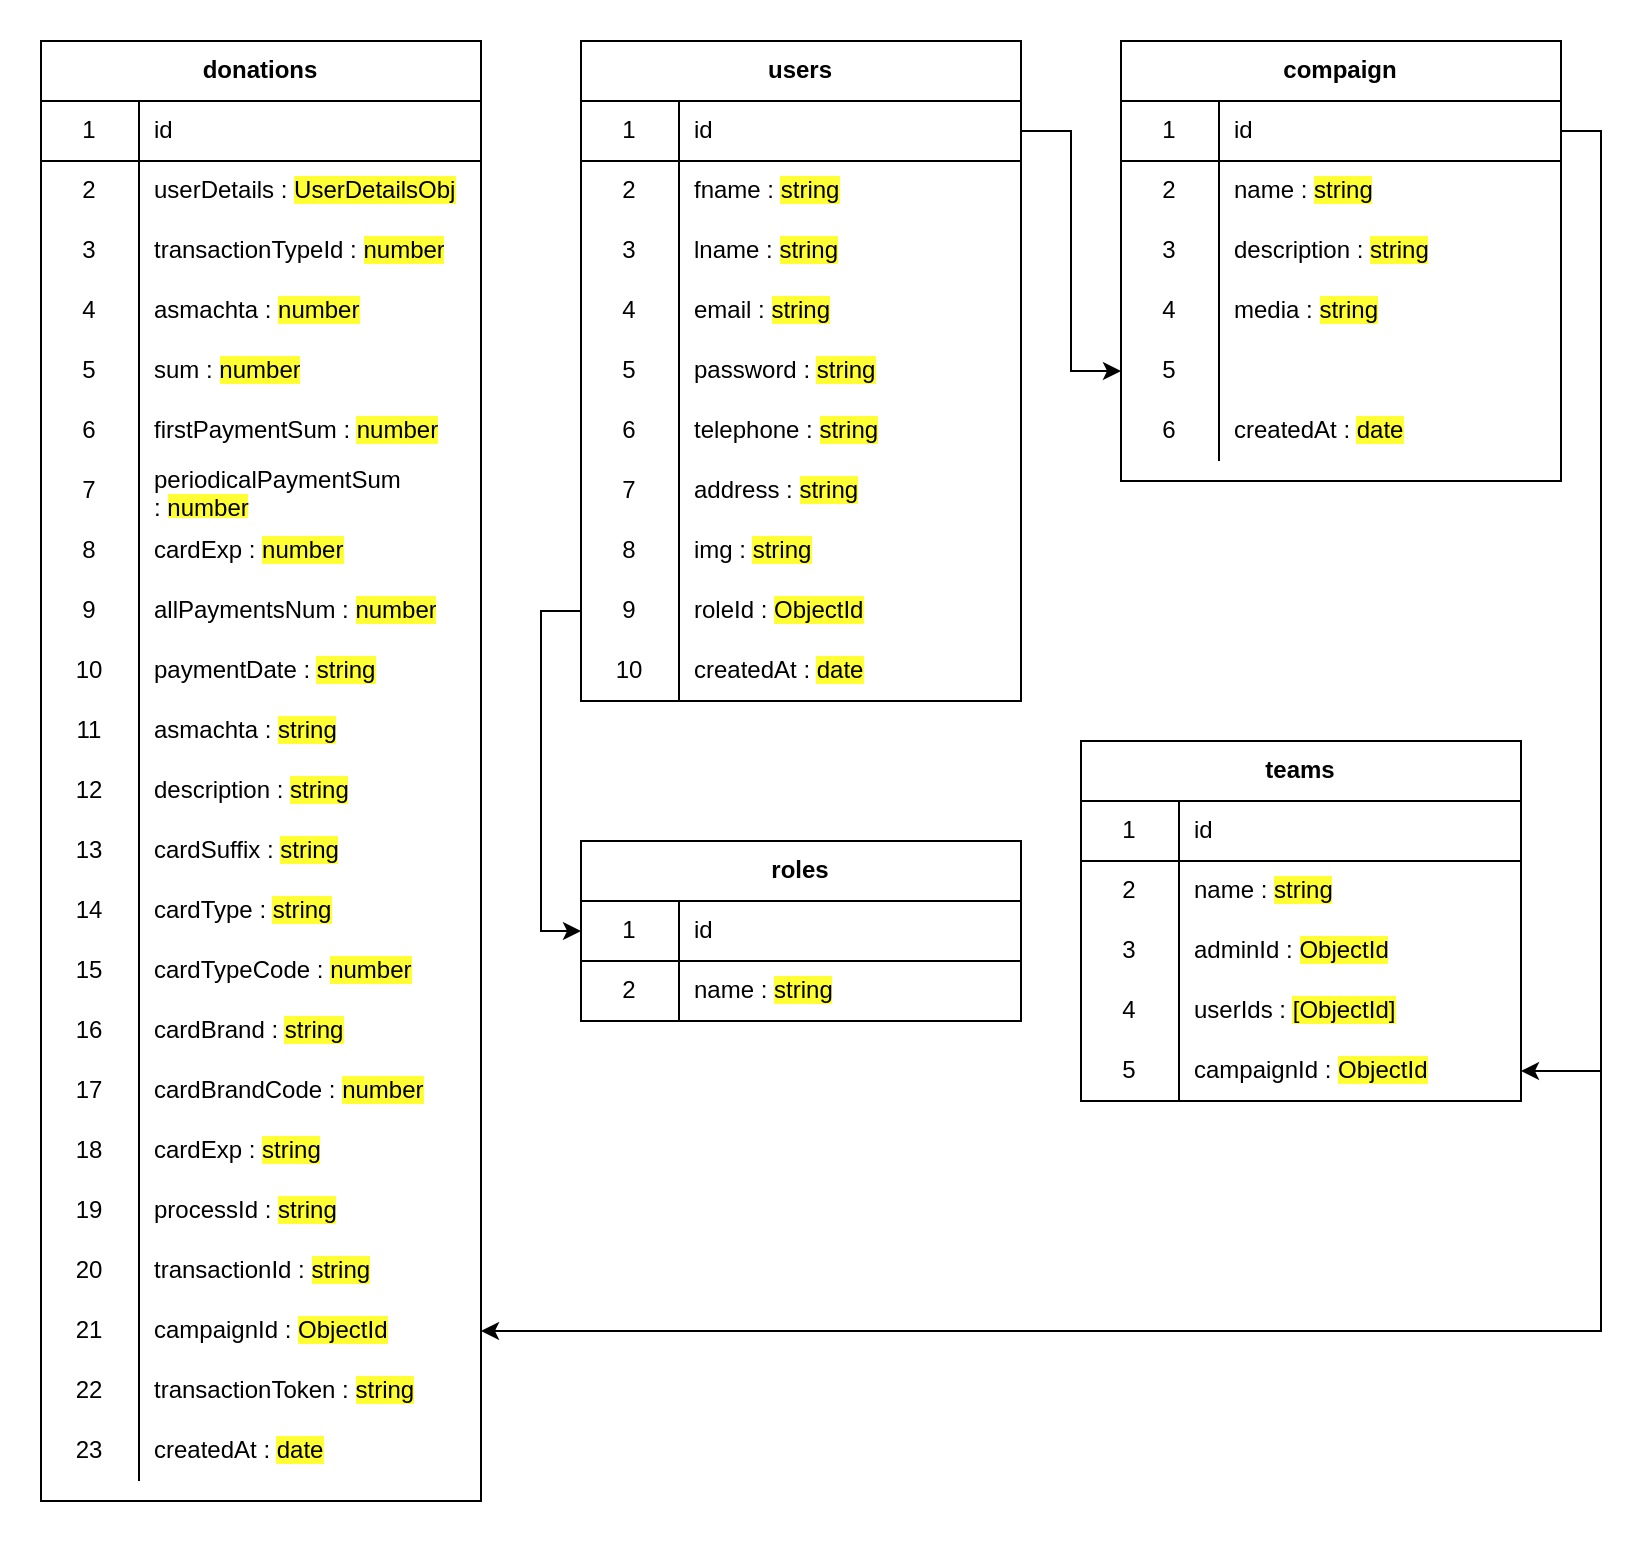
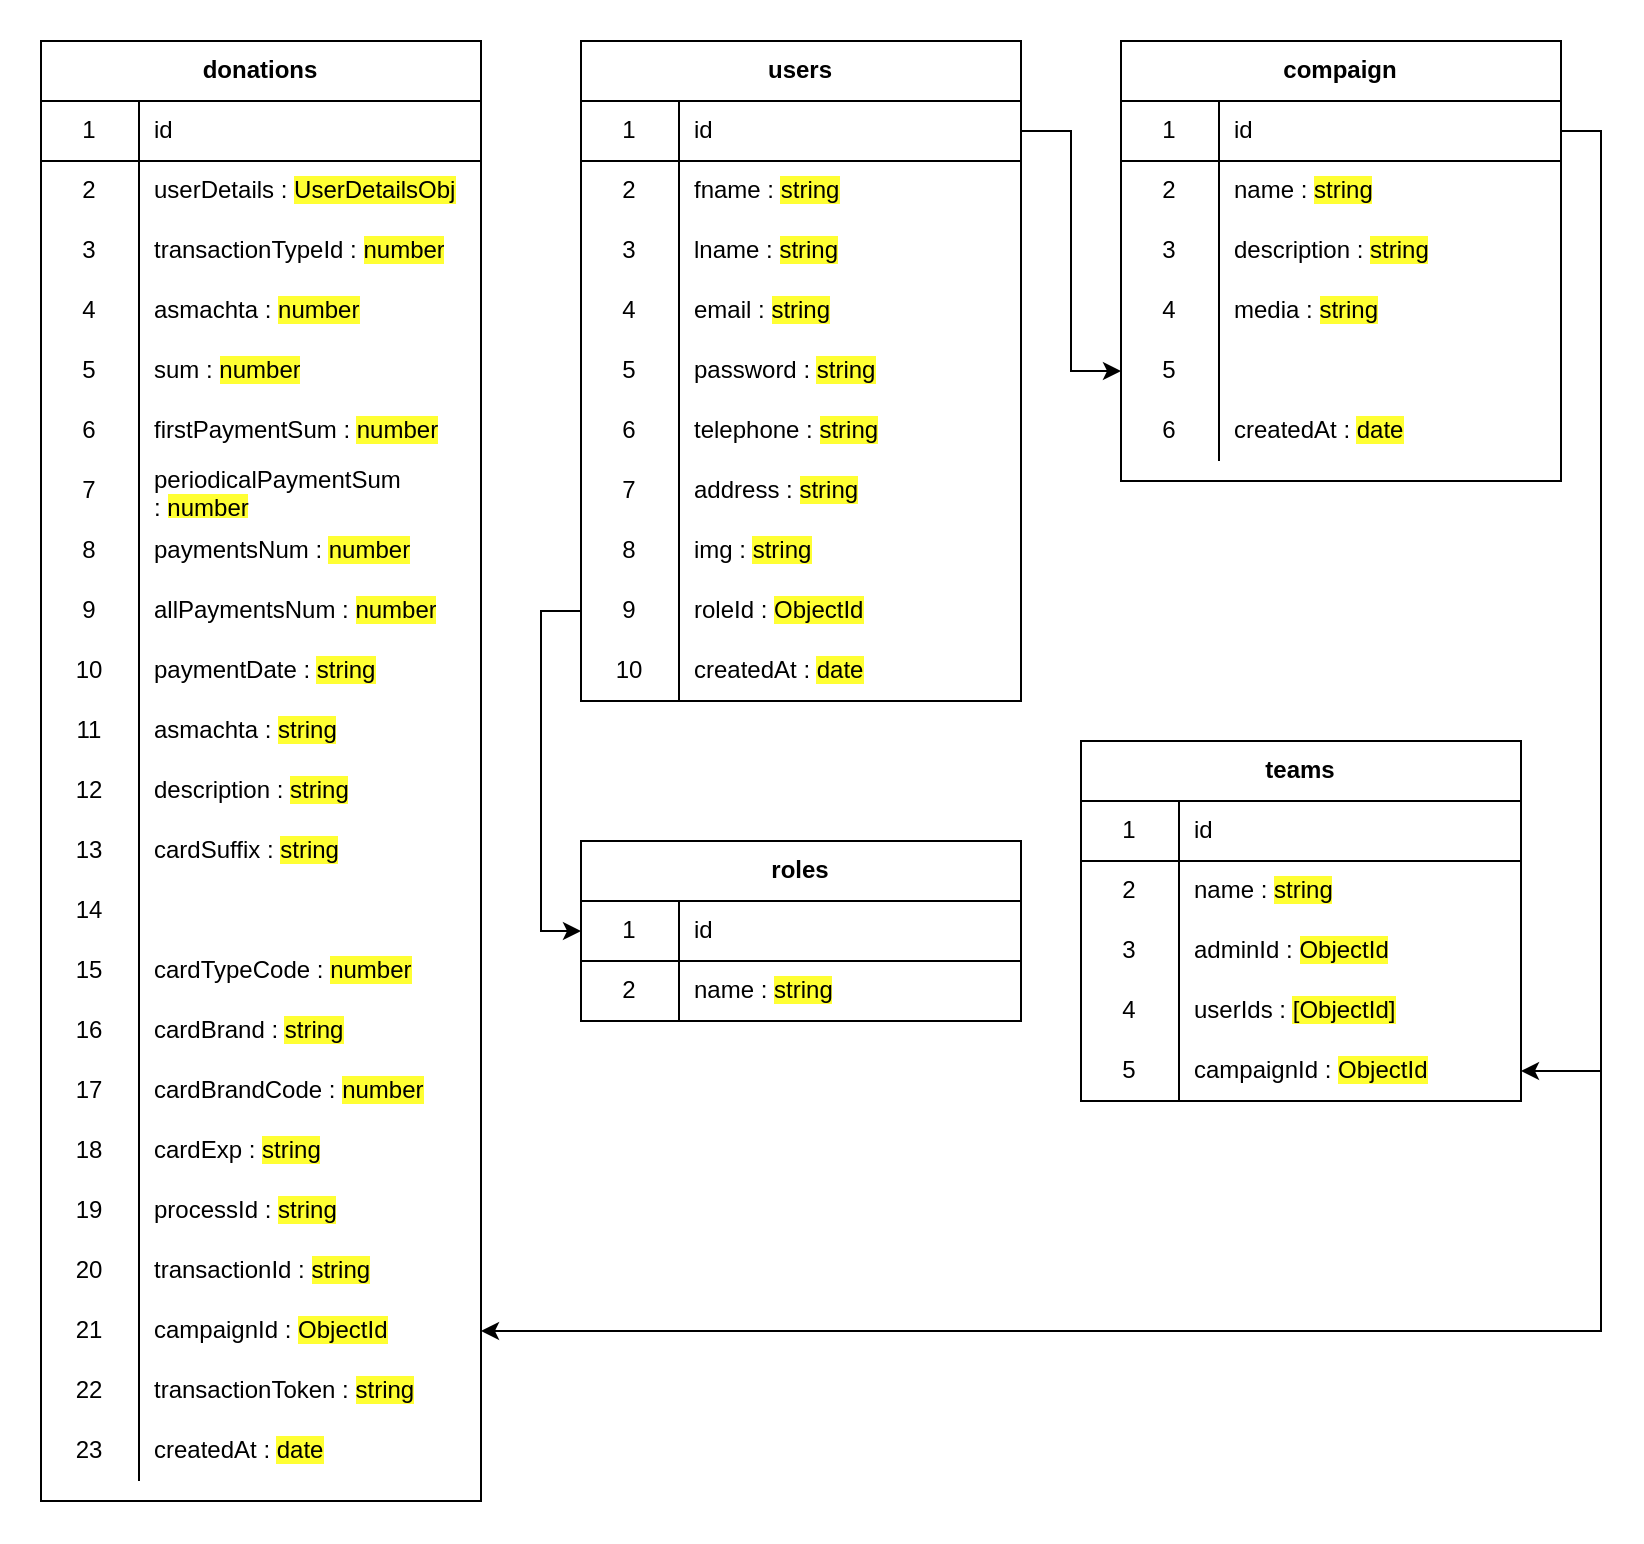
node "cardExp : number": label "cardExp : number" -> "paymentsNum : number"
node "cardType : string": removed
